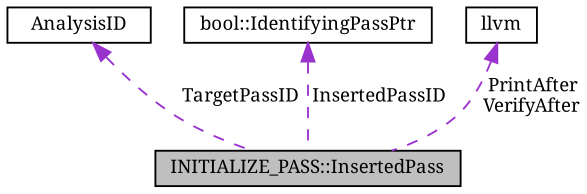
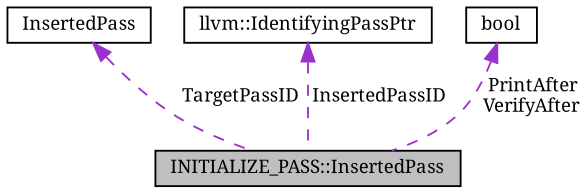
node "AnalysisID": label "AnalysisID" -> "InsertedPass"
node "bool::IdentifyingPassPtr": label "bool::IdentifyingPassPtr" -> "llvm::IdentifyingPassPtr"
node "llvm": label "llvm" -> "bool"
